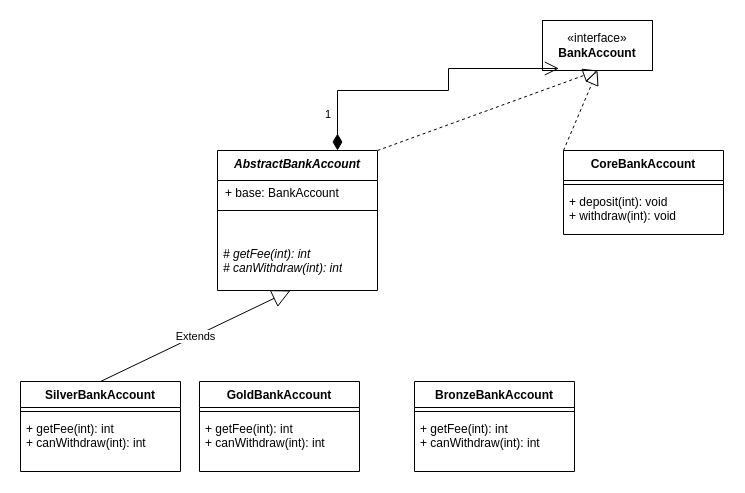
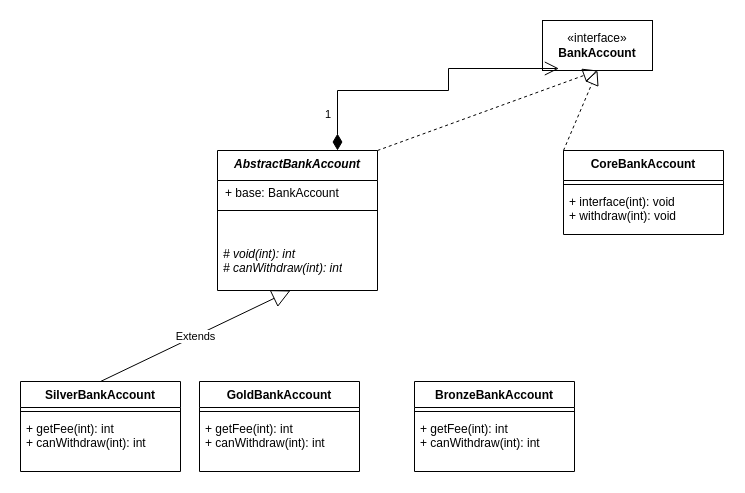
node "+ deposit(int): void + withdraw(int): void": label "+ deposit(int): void + withdraw(int): void" -> "+ interface(int): void + withdraw(int): void"
node "# getFee(int): int # canWithdraw(int): int": label "# getFee(int): int # canWithdraw(int): int" -> "# void(int): int # canWithdraw(int): int"
